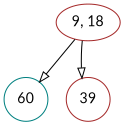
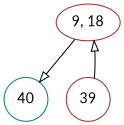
edge "9, 18" -> "39": reversed
node "60": label "60" -> "40"
